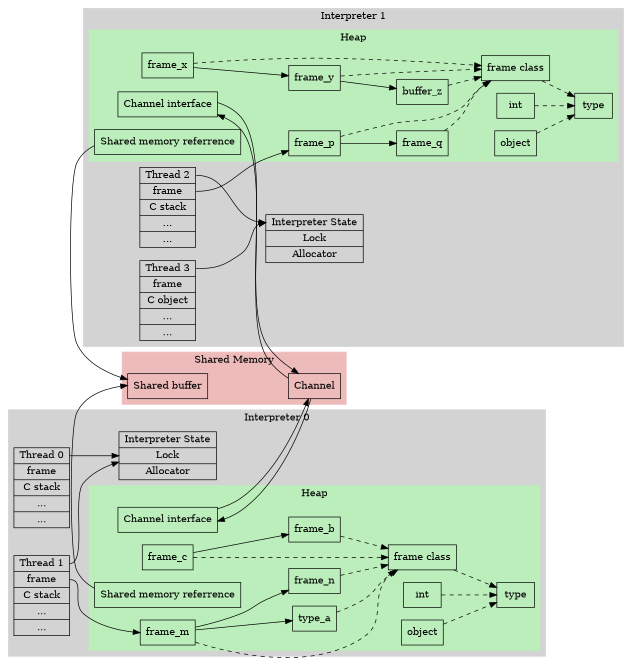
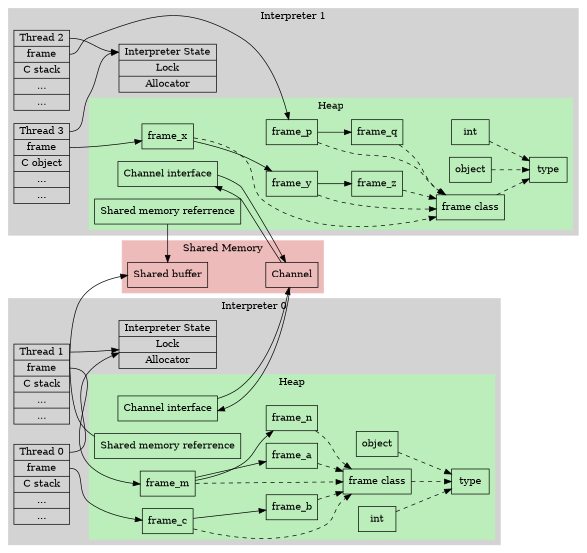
node "buffer_z": label "buffer_z" -> "frame_z"
edge "Thread 3" -> "frame_x": added
edge "Thread 0" -> "frame_c": added
node "type_a": label "type_a" -> "frame_a"
